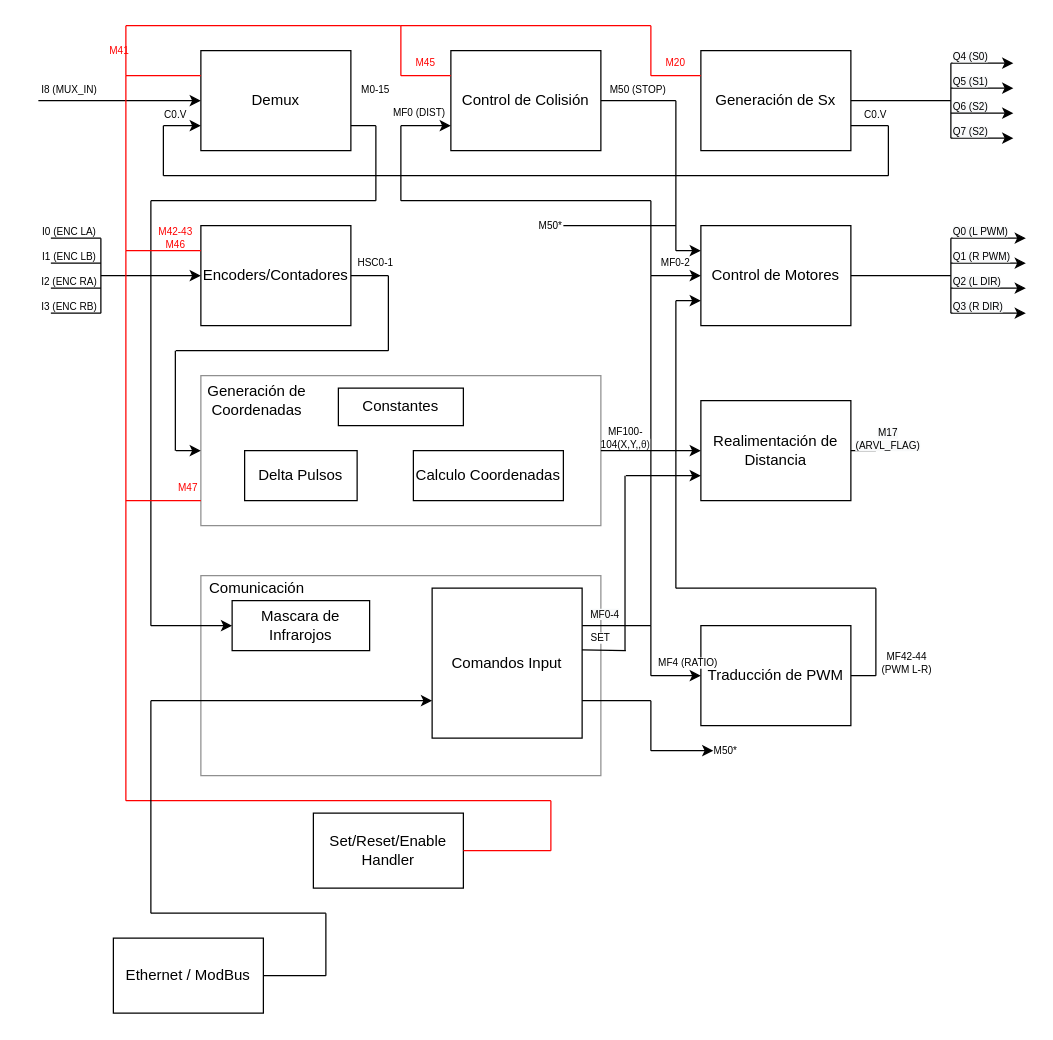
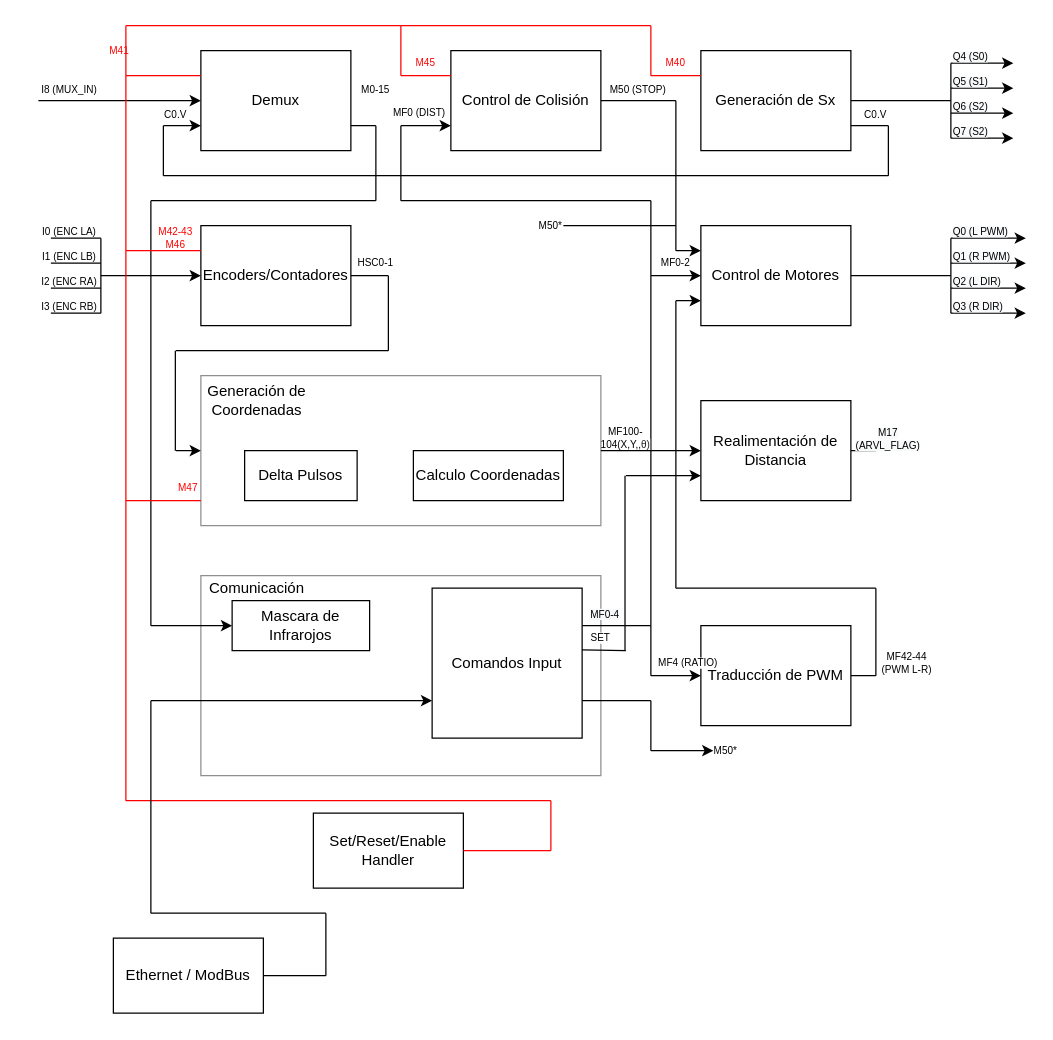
node "M20": label "M20" -> "M40"
node "Constantes": removed
